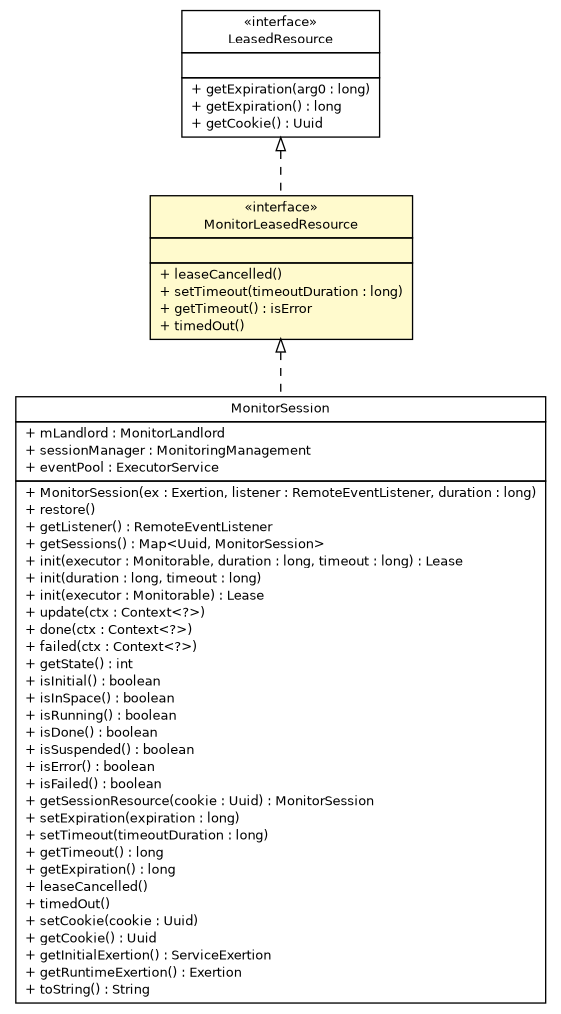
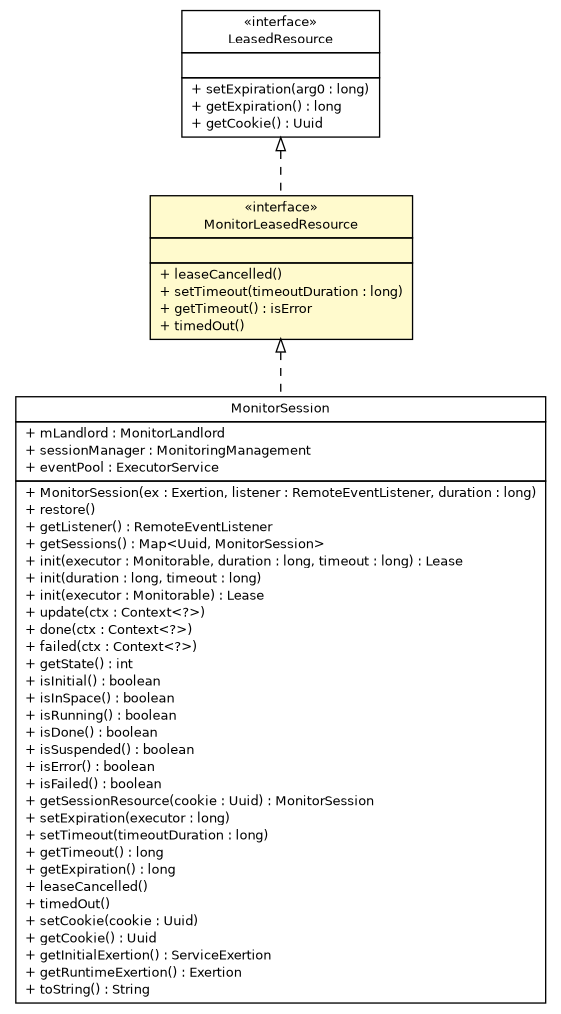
node "LeasedResource": text "+ getExpiration(arg0 : long)" -> "+ setExpiration(arg0 : long)"
node "MonitorSession": text "+ setExpiration(expiration : long)" -> "+ setExpiration(executor : long)"
